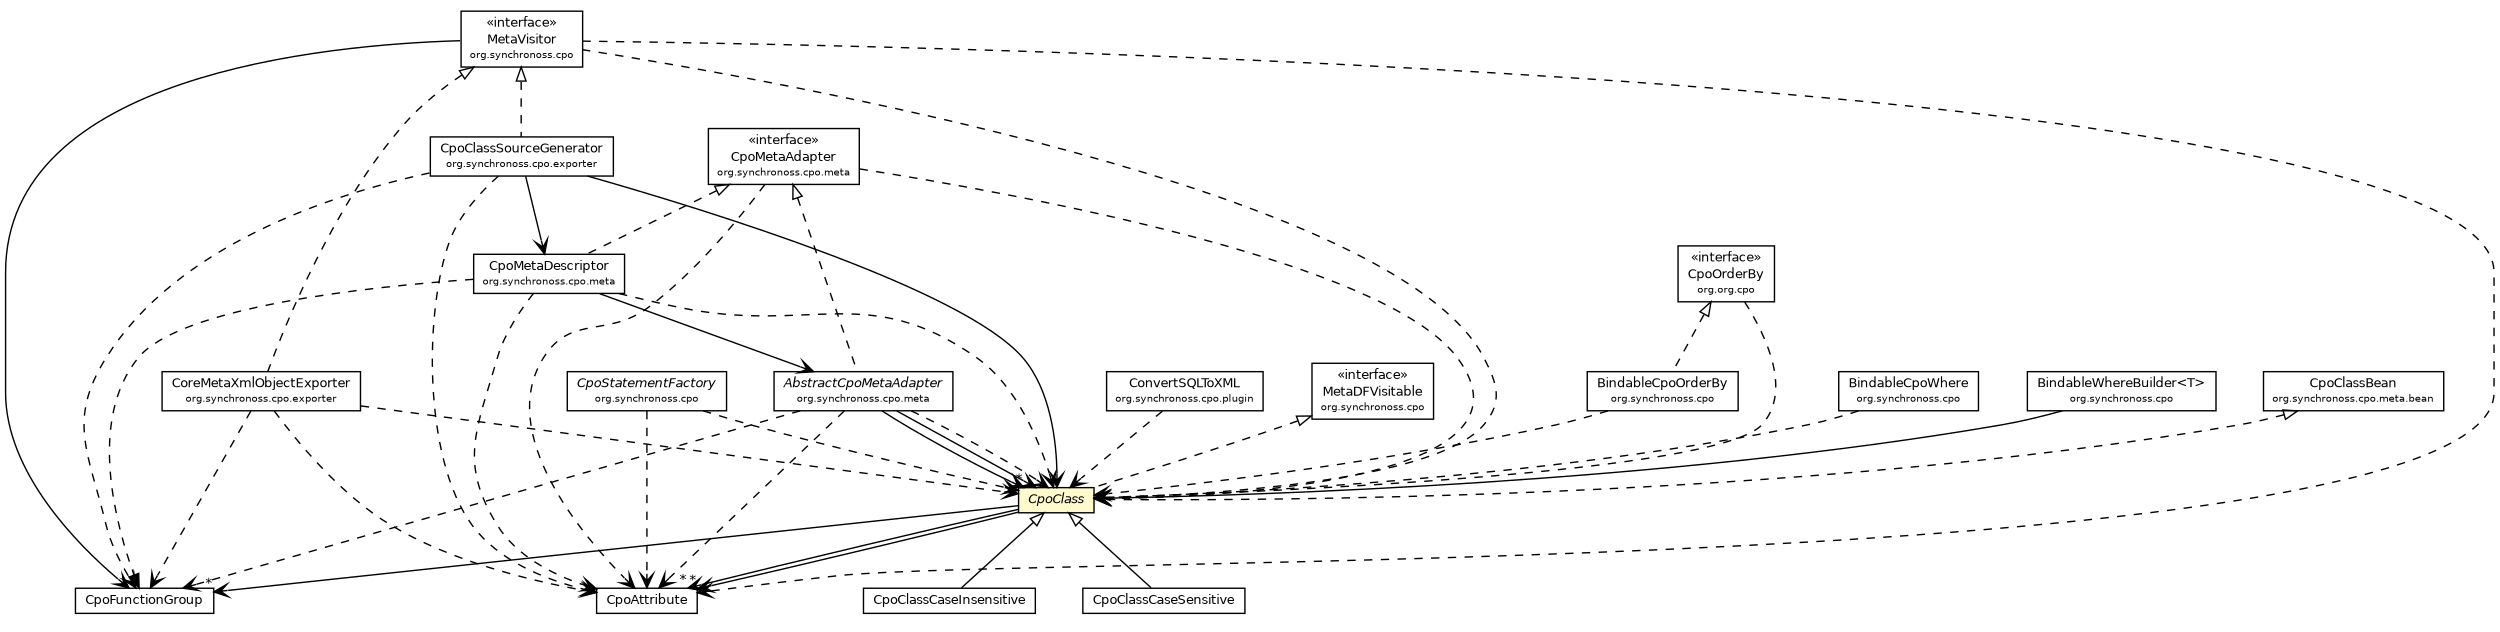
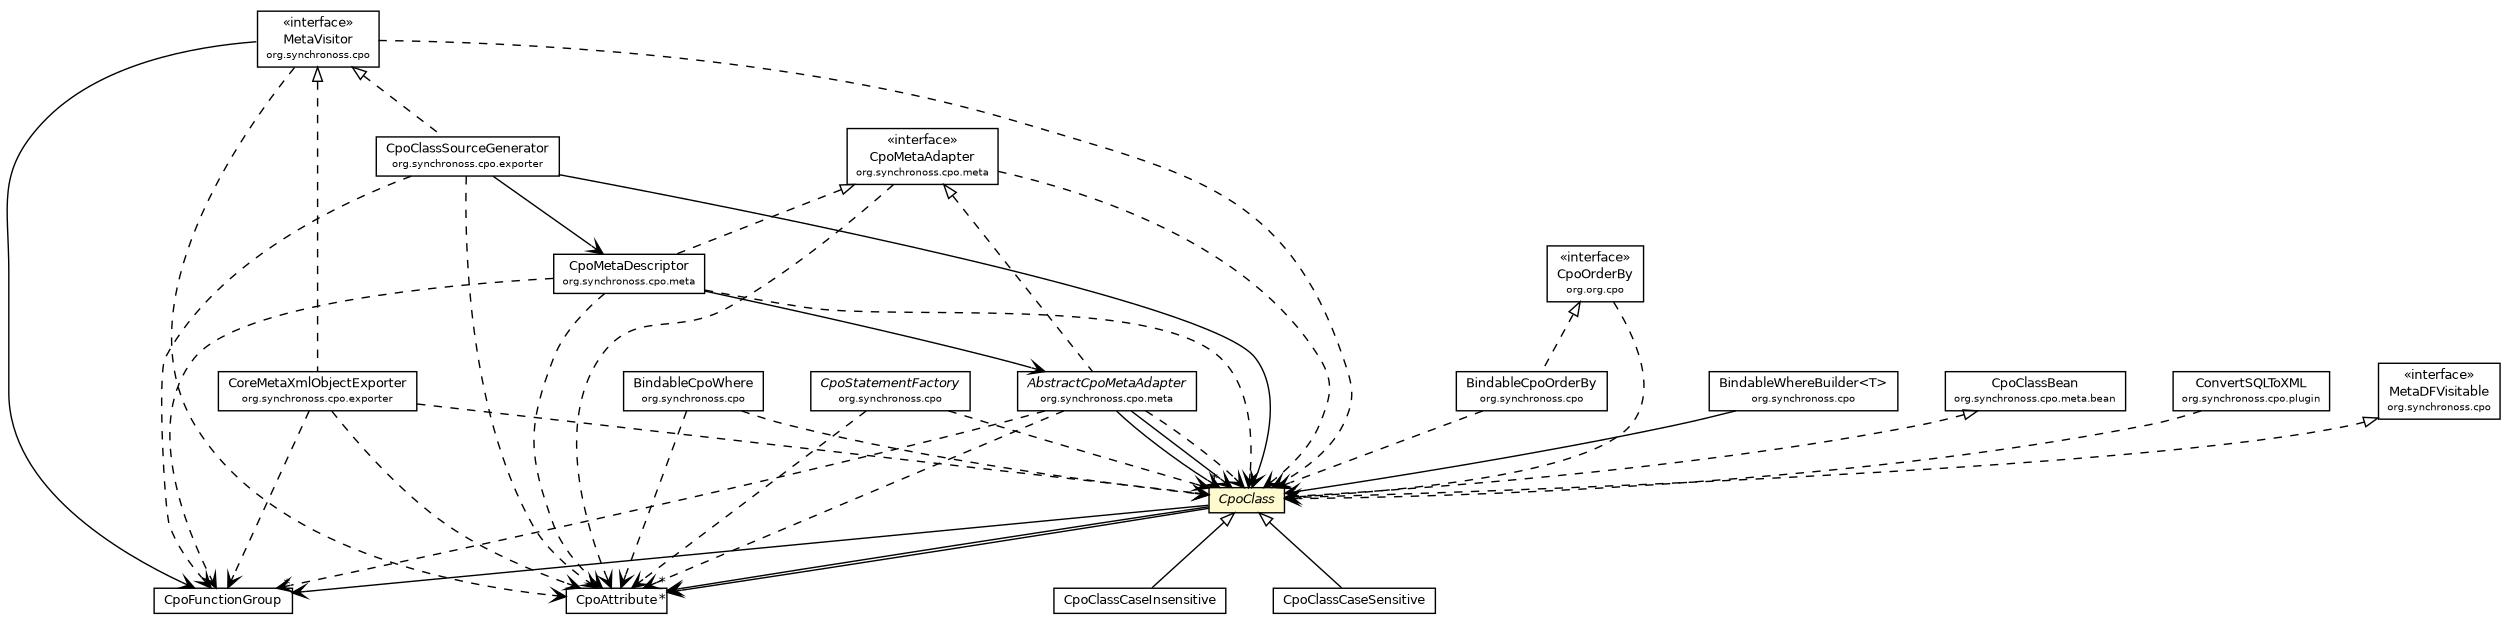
edge "CpoMetaDescriptor" -> "CpoFunctionGroup": arrowhead normal -> open
edge "BindableCpoWhere" -> "CpoAttribute": added
